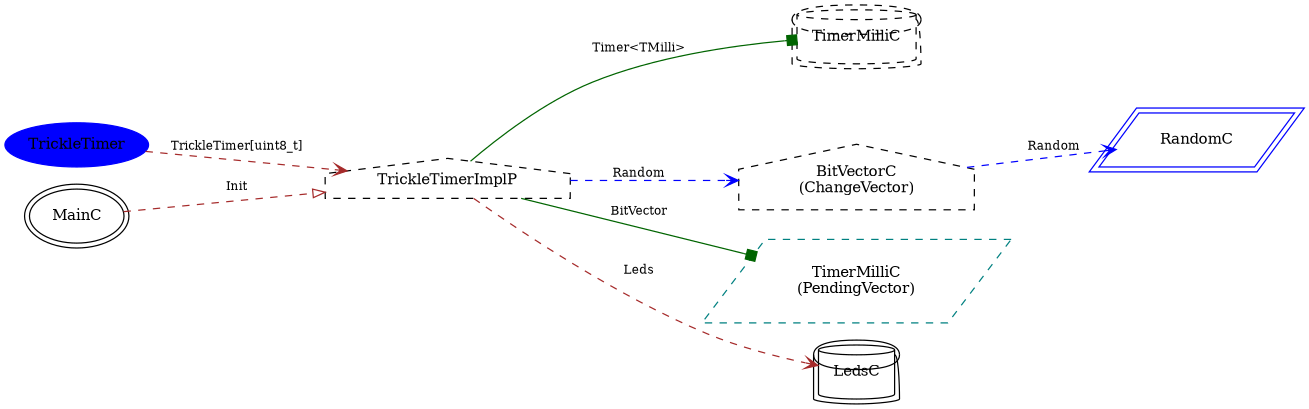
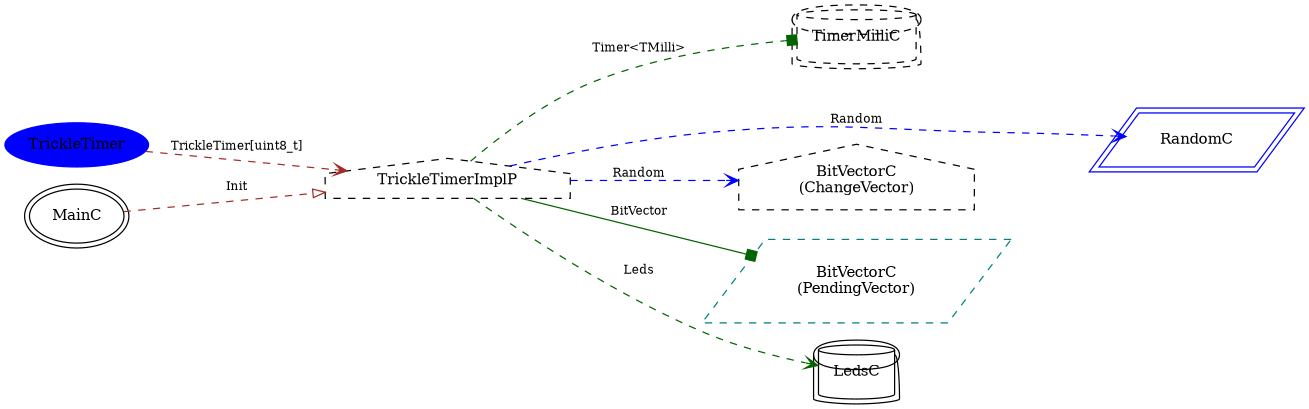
edge "TrickleTimerImplP" -> "TimerMilliC": style solid -> dashed
edge "BitVectorC (ChangeVector)" -> "RandomC": now "TrickleTimerImplP" -> "RandomC"
node "TimerMilliC (PendingVector)": label "TimerMilliC (PendingVector)" -> "BitVectorC (PendingVector)"
edge "TrickleTimerImplP" -> "LedsC": color brown -> darkgreen
